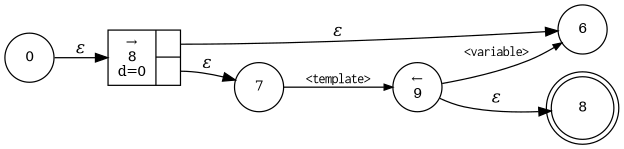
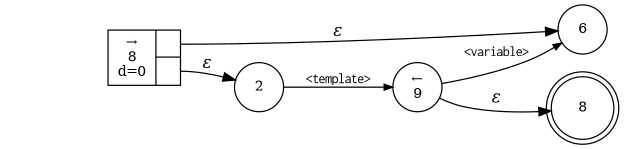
node "0": removed
node "7": label "7" -> "2"
